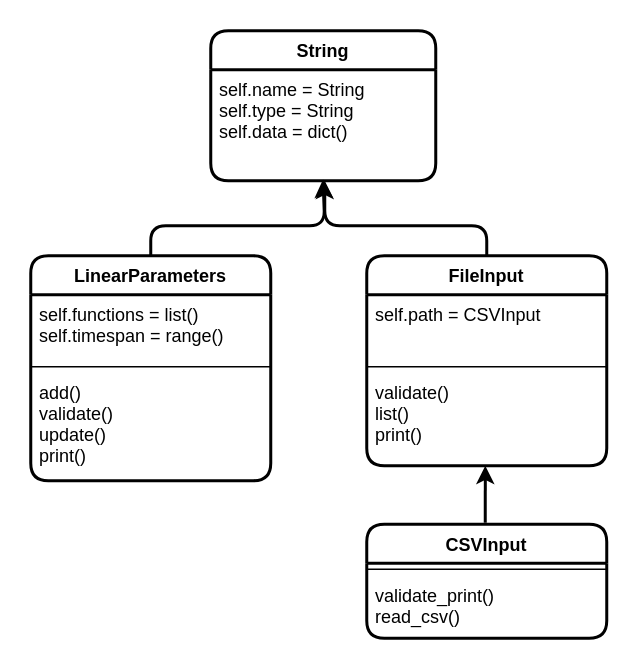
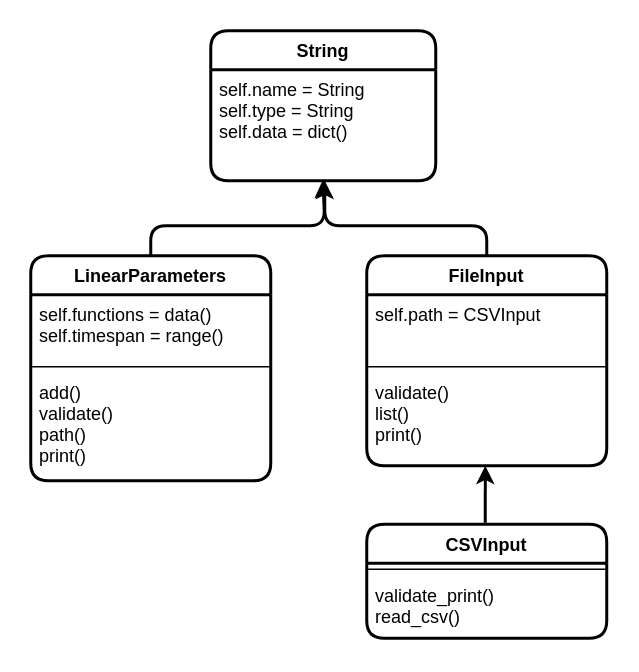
node "self.functions = list() self.timespan = range()": label "self.functions = list() self.timespan = range()" -> "self.functions = data() self.timespan = range()"
node "add() validate() update() print()": label "add() validate() update() print()" -> "add() validate() path() print()"
